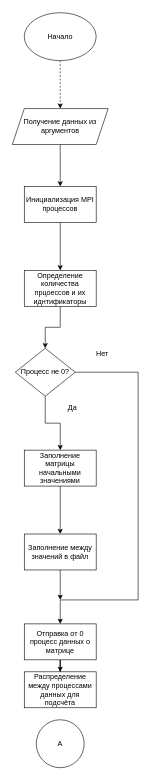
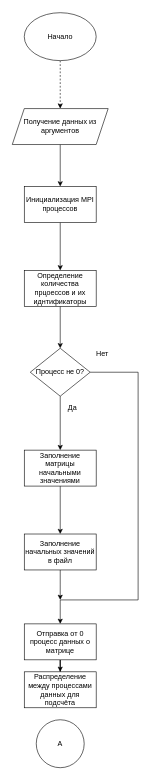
node "Процесс не 0?": moved (45, 372) -> (60, 372)
node "Заполнение между значений в файл": label "Заполнение между значений в файл" -> "Заполнение начальных значений в файл"
